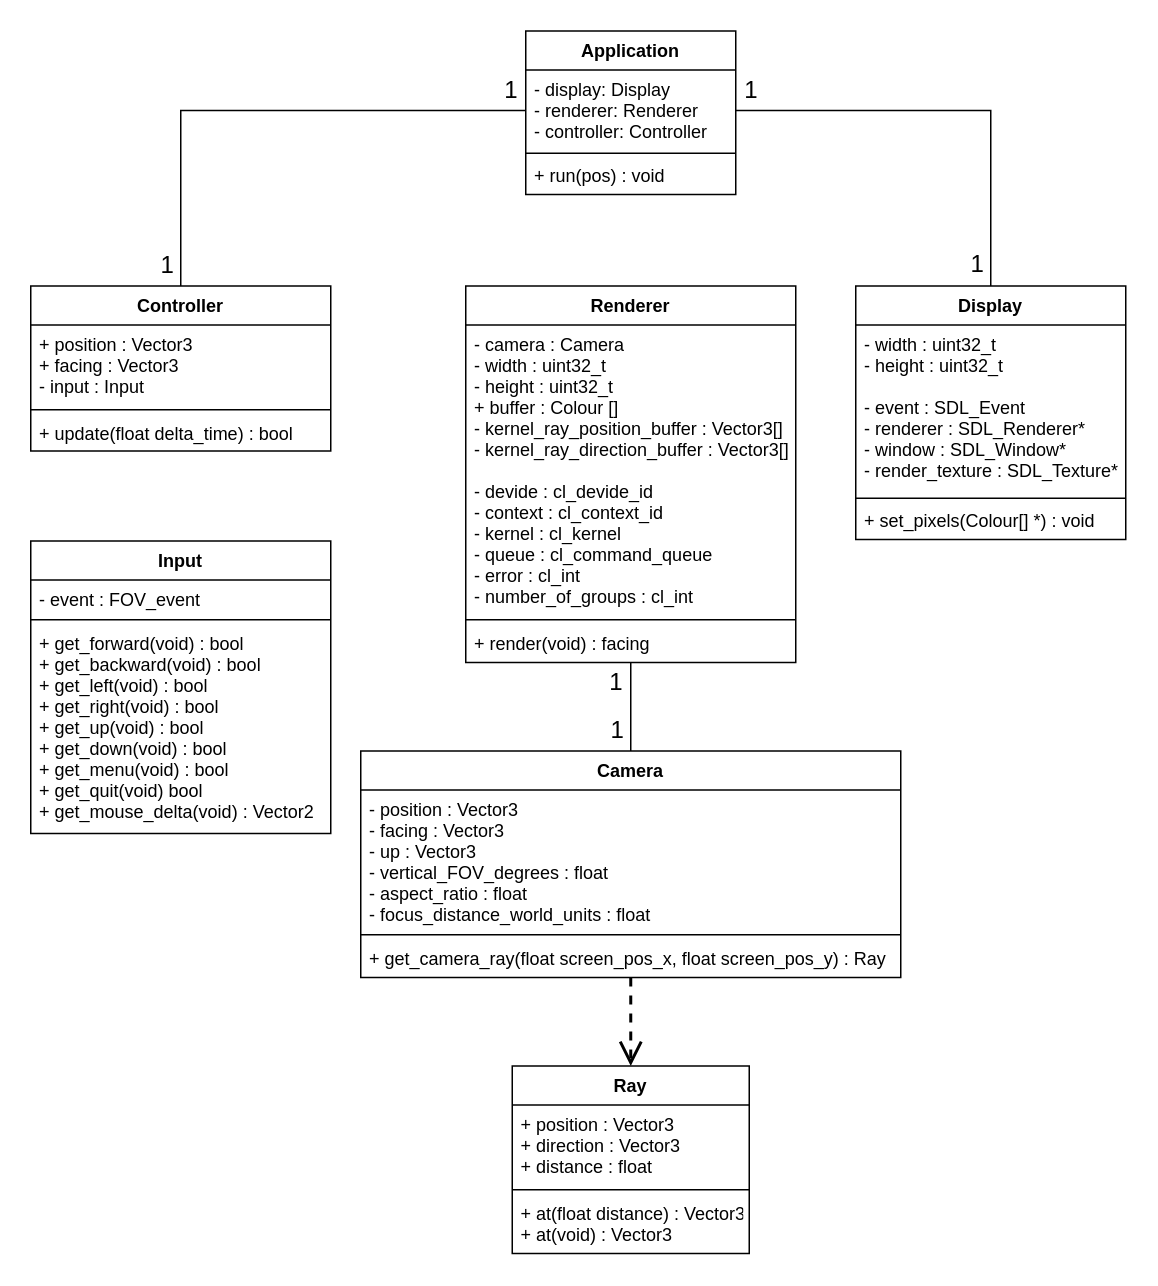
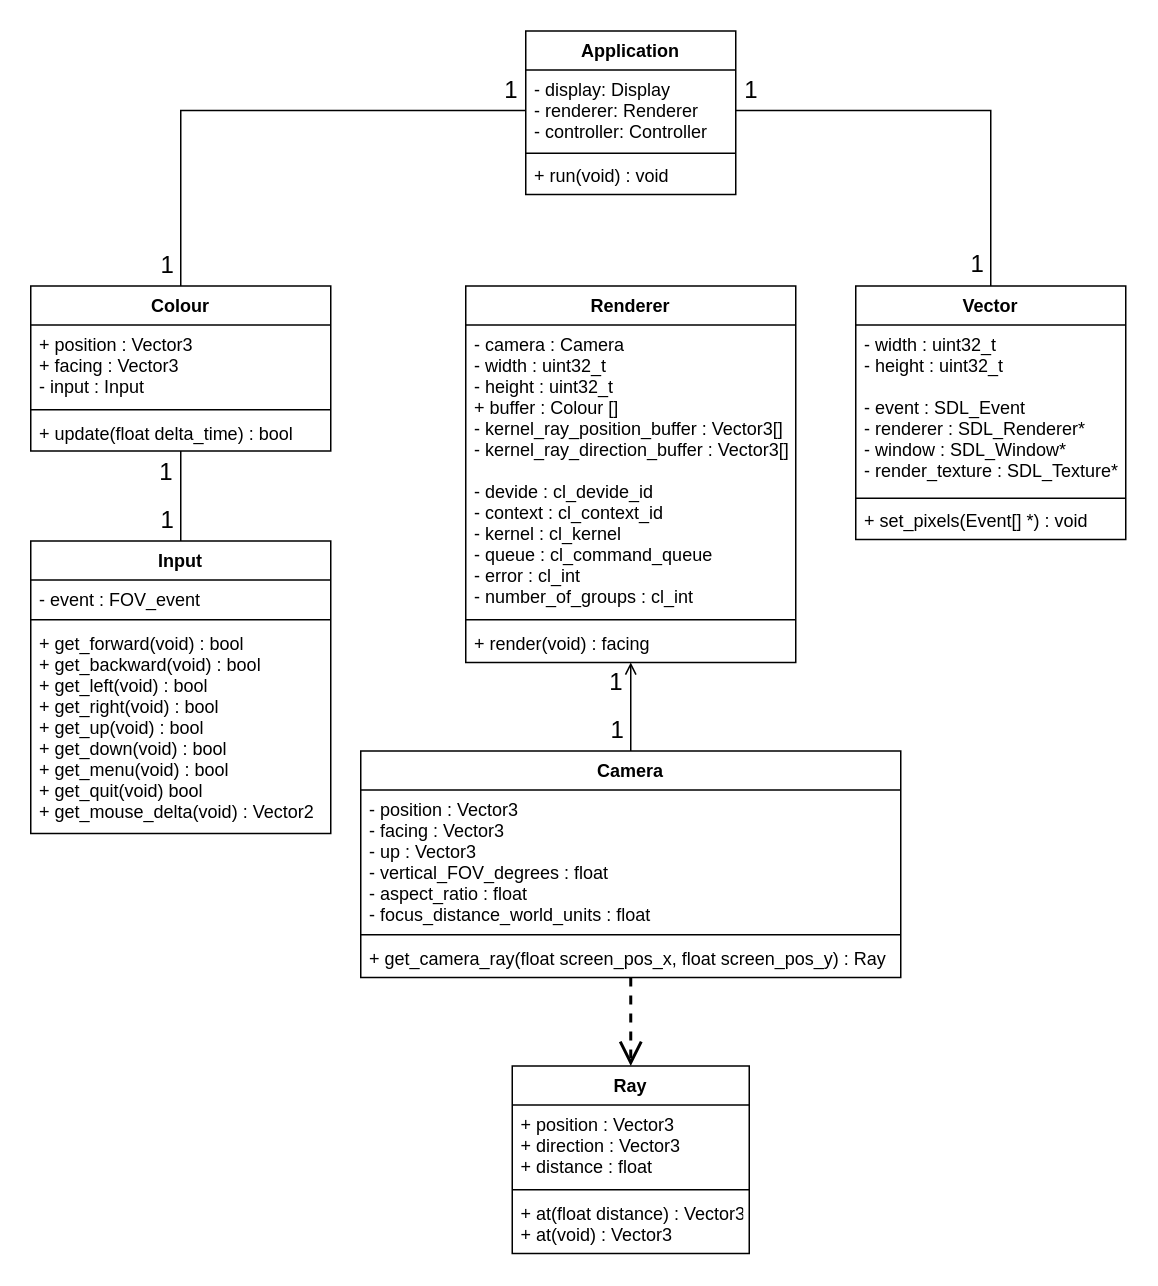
node "+ run(pos) : void": label "+ run(pos) : void" -> "+ run(void) : void"
node "Controller": label "Controller" -> "Colour"
node "Display": label "Display" -> "Vector"
edge "+ update(float delta_time) : bool" -- "Input": added, labels "1", "1"
node "+ set_pixels(Colour[] *) : void": label "+ set_pixels(Colour[] *) : void" -> "+ set_pixels(Event[] *) : void"
edge "+ render(void) : facing" -- "Camera": arrowhead none -> open
